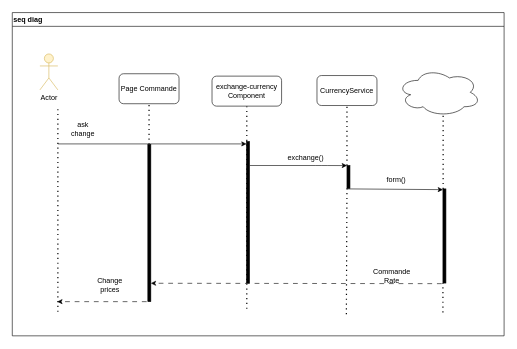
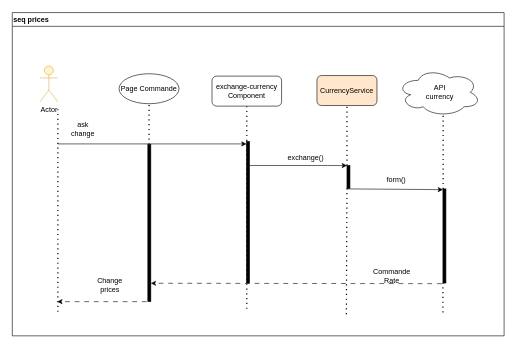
node "seq diag": label "seq diag" -> "seq prices"
node "Actor": moved (49, 72) -> (49, 84)
node "Page Commande": shape rounded rectangle -> ellipse
node "CurrencyService": fillcolor #ffffff -> #ffe6cc
node "API currency": added
